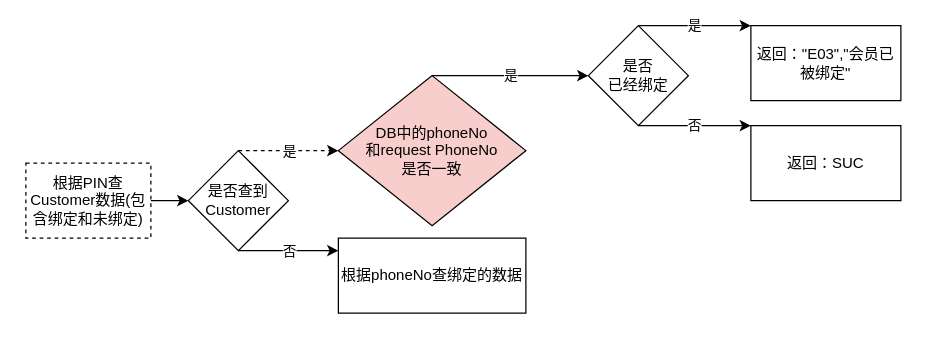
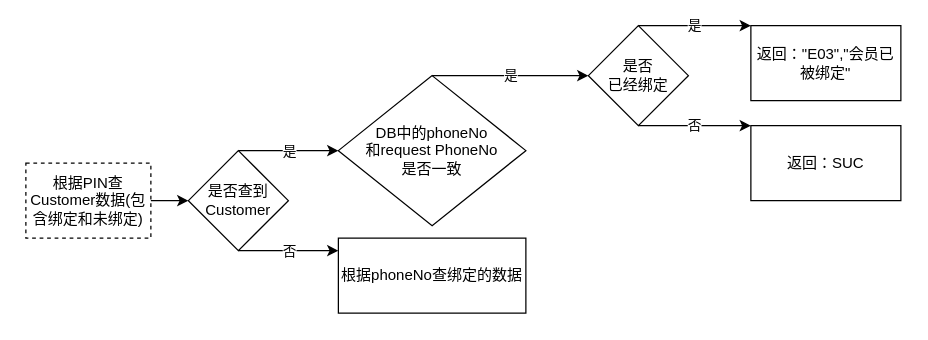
edge "是否查到Customer" -> "DB中的phoneNo 和request PhoneNo 是否一致": style dashed -> solid
node "DB中的phoneNo 和request PhoneNo 是否一致": fillcolor #f8cecc -> #ffffff
